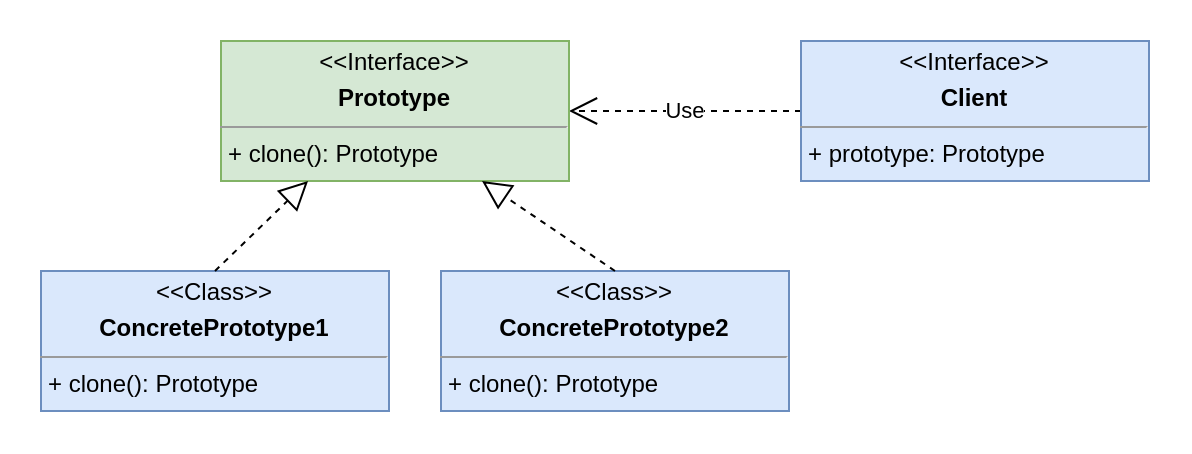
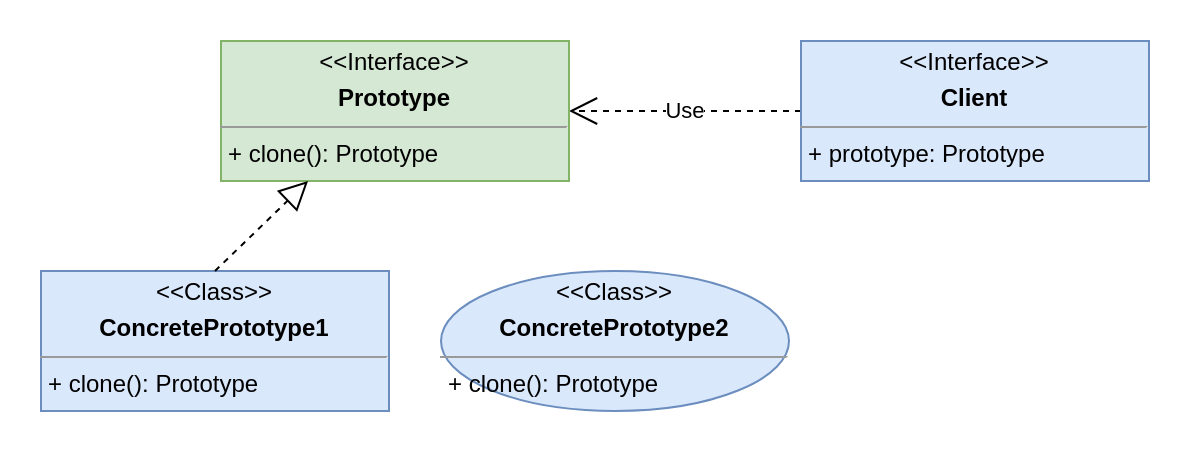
edge "<<Class>> ConcretePrototype2 + clone(): Prototype" -> "<<Interface>> Prototype + clone(): Prototype": removed
node "<<Class>> ConcretePrototype2 + clone(): Prototype": shape rectangle -> ellipse
